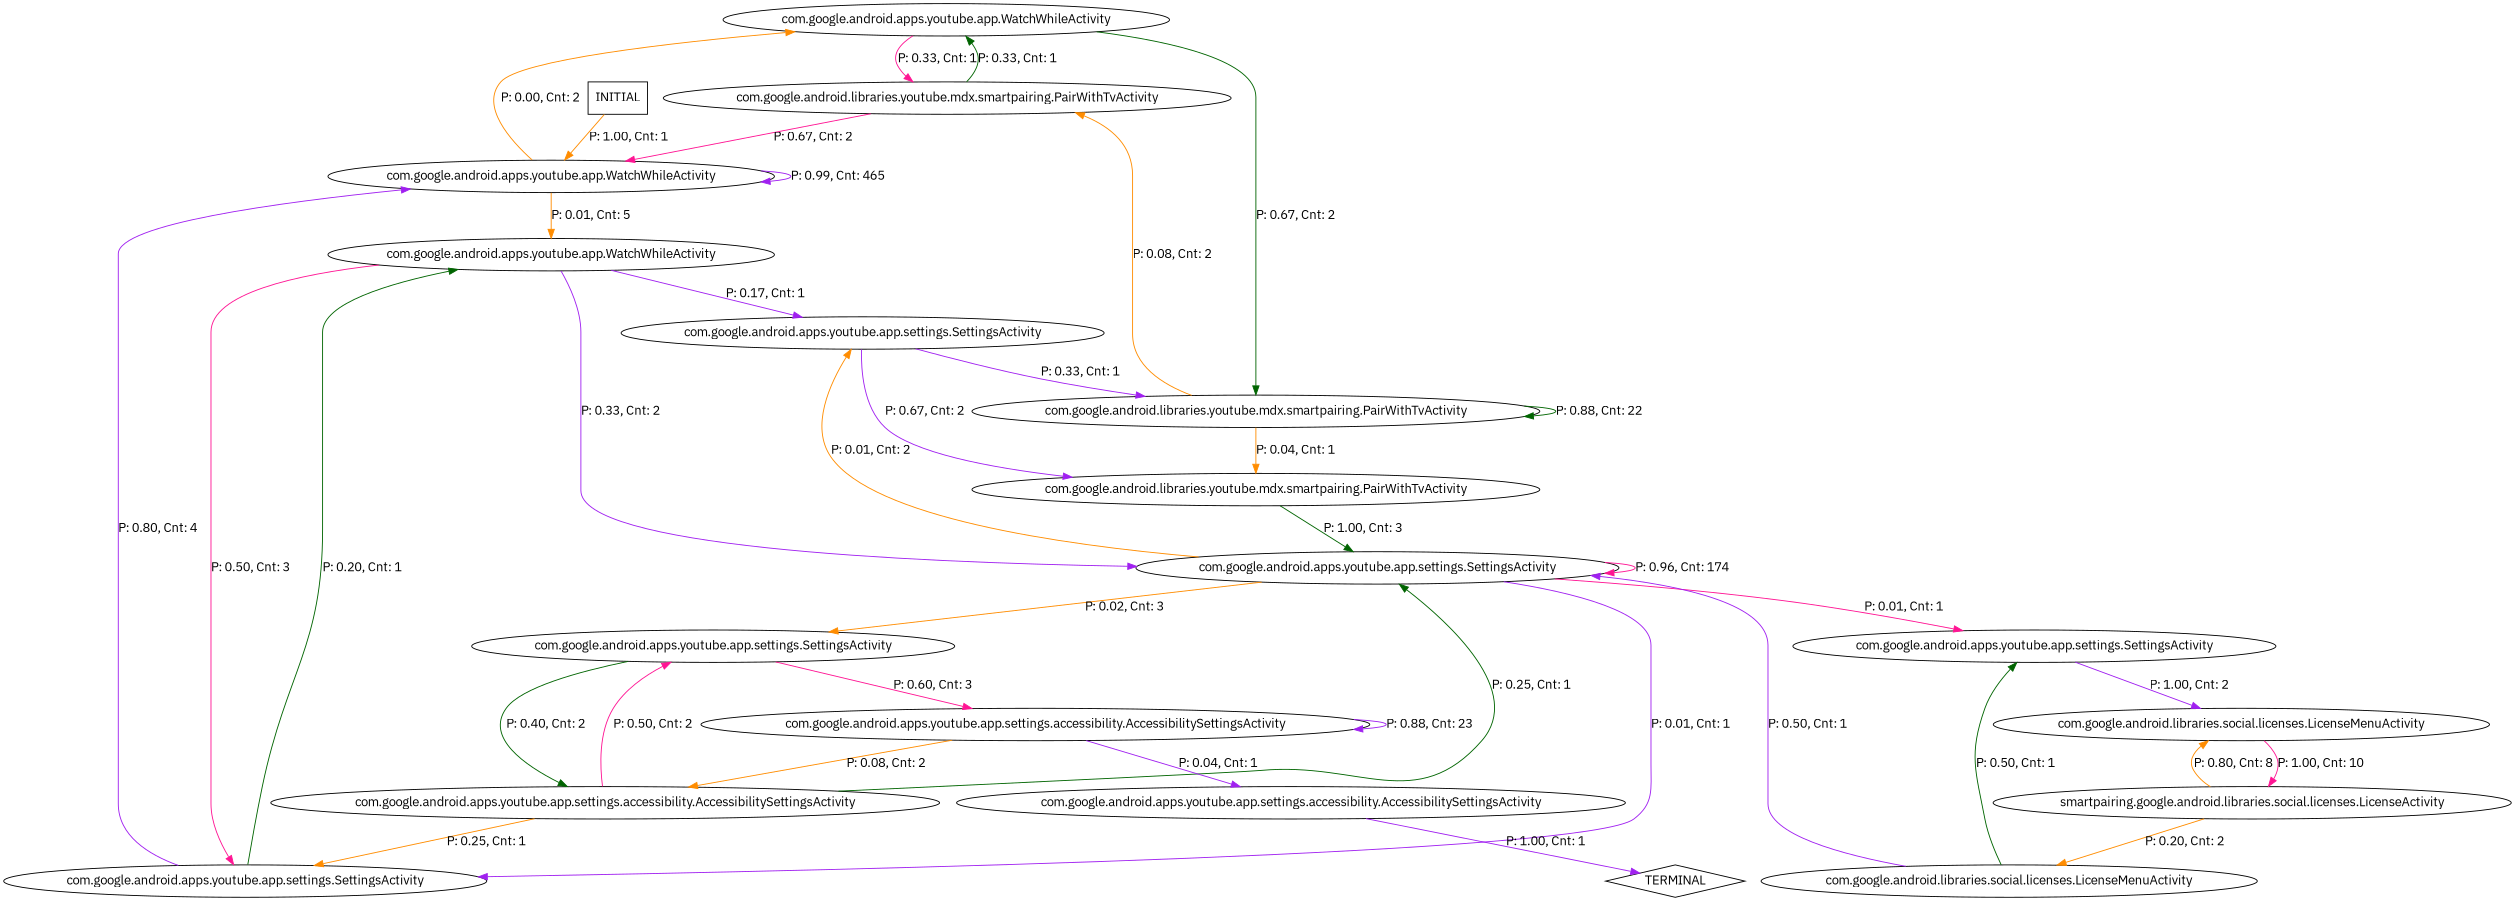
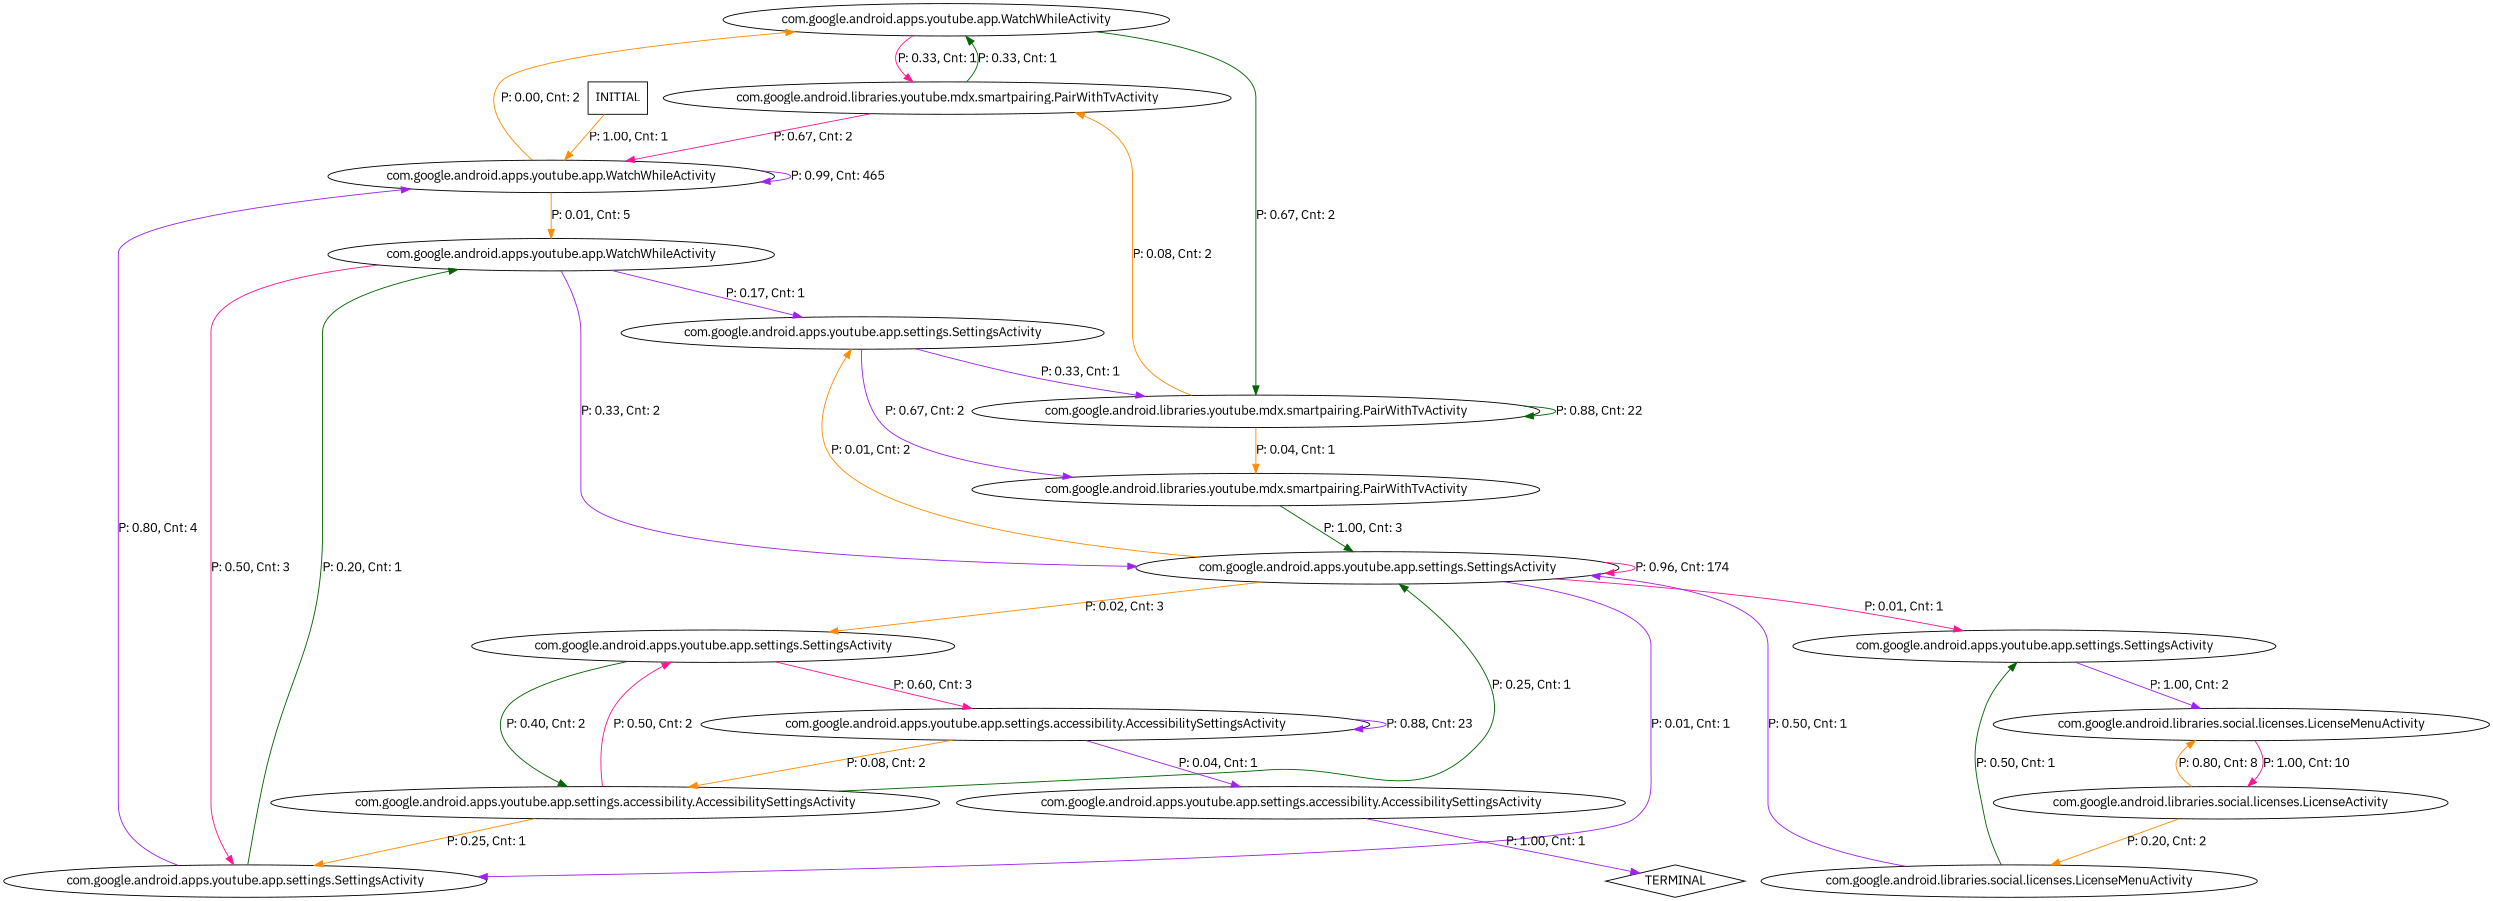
node "smartpairing.google.android.libraries.social.licenses.LicenseActivity": label "smartpairing.google.android.libraries.social.licenses.LicenseActivity" -> "com.google.android.libraries.social.licenses.LicenseActivity"
